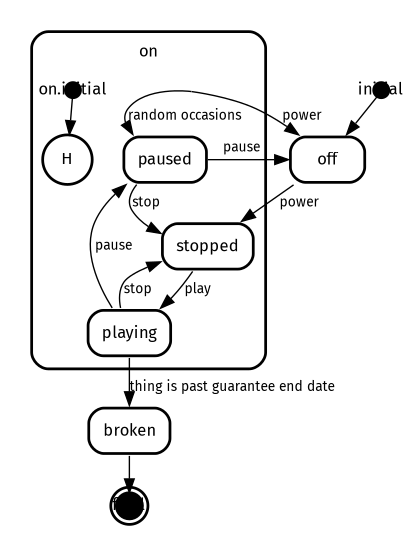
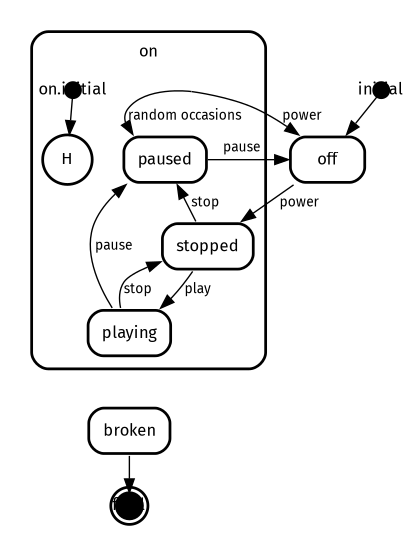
edge "paused" -> "stopped": reversed
edge "playing" -> "broken": removed, label "thing is past guarantee end date"
